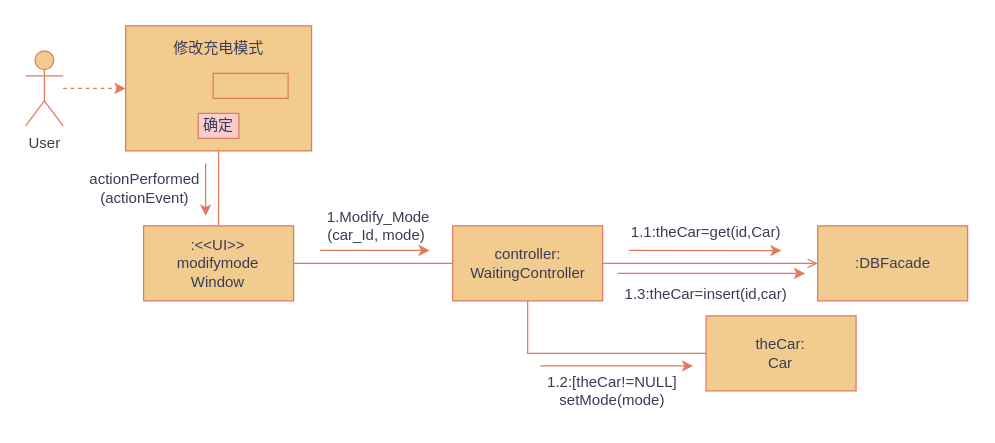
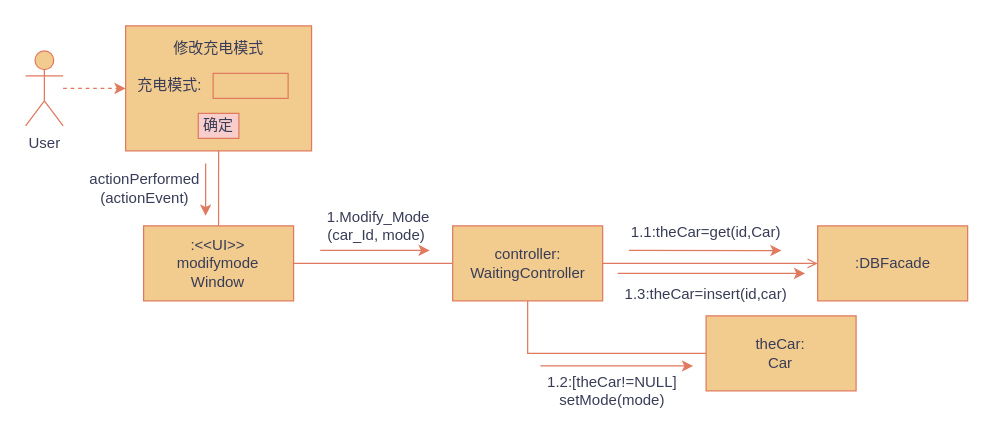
node "充电模式:": added
